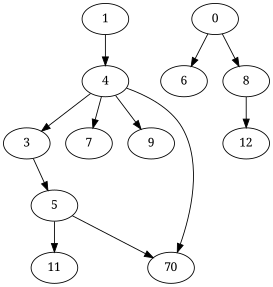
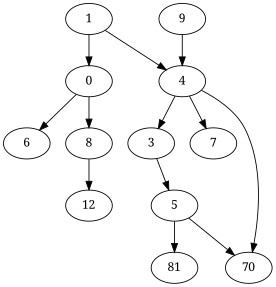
edge "1" -> "0": added
edge "4" -> "9": reversed
node "11": label "11" -> "81"
